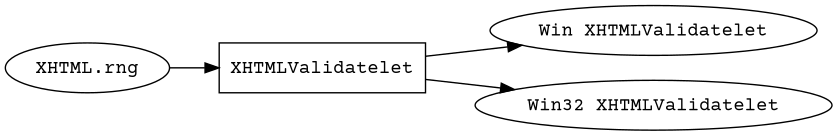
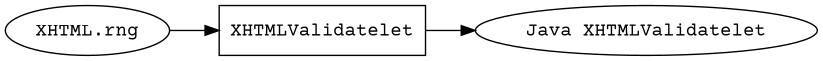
node "Win XHTMLValidatelet": label "Win XHTMLValidatelet" -> "Java XHTMLValidatelet"
node "Win32 XHTMLValidatelet": removed
